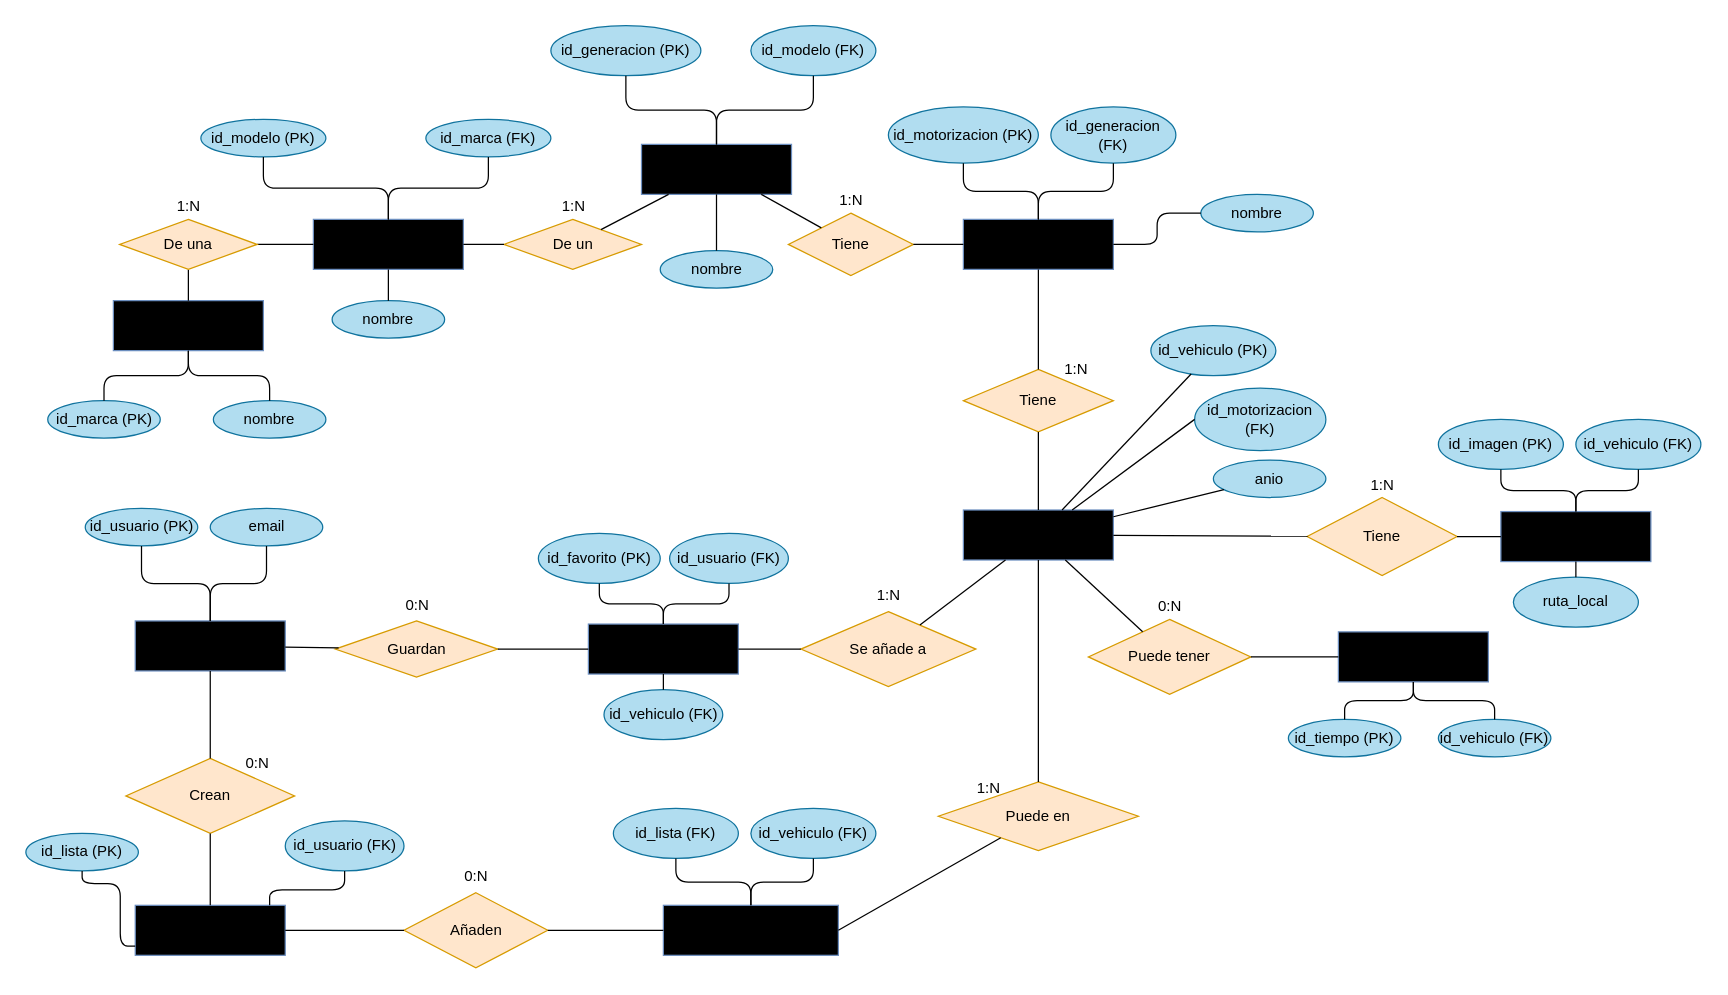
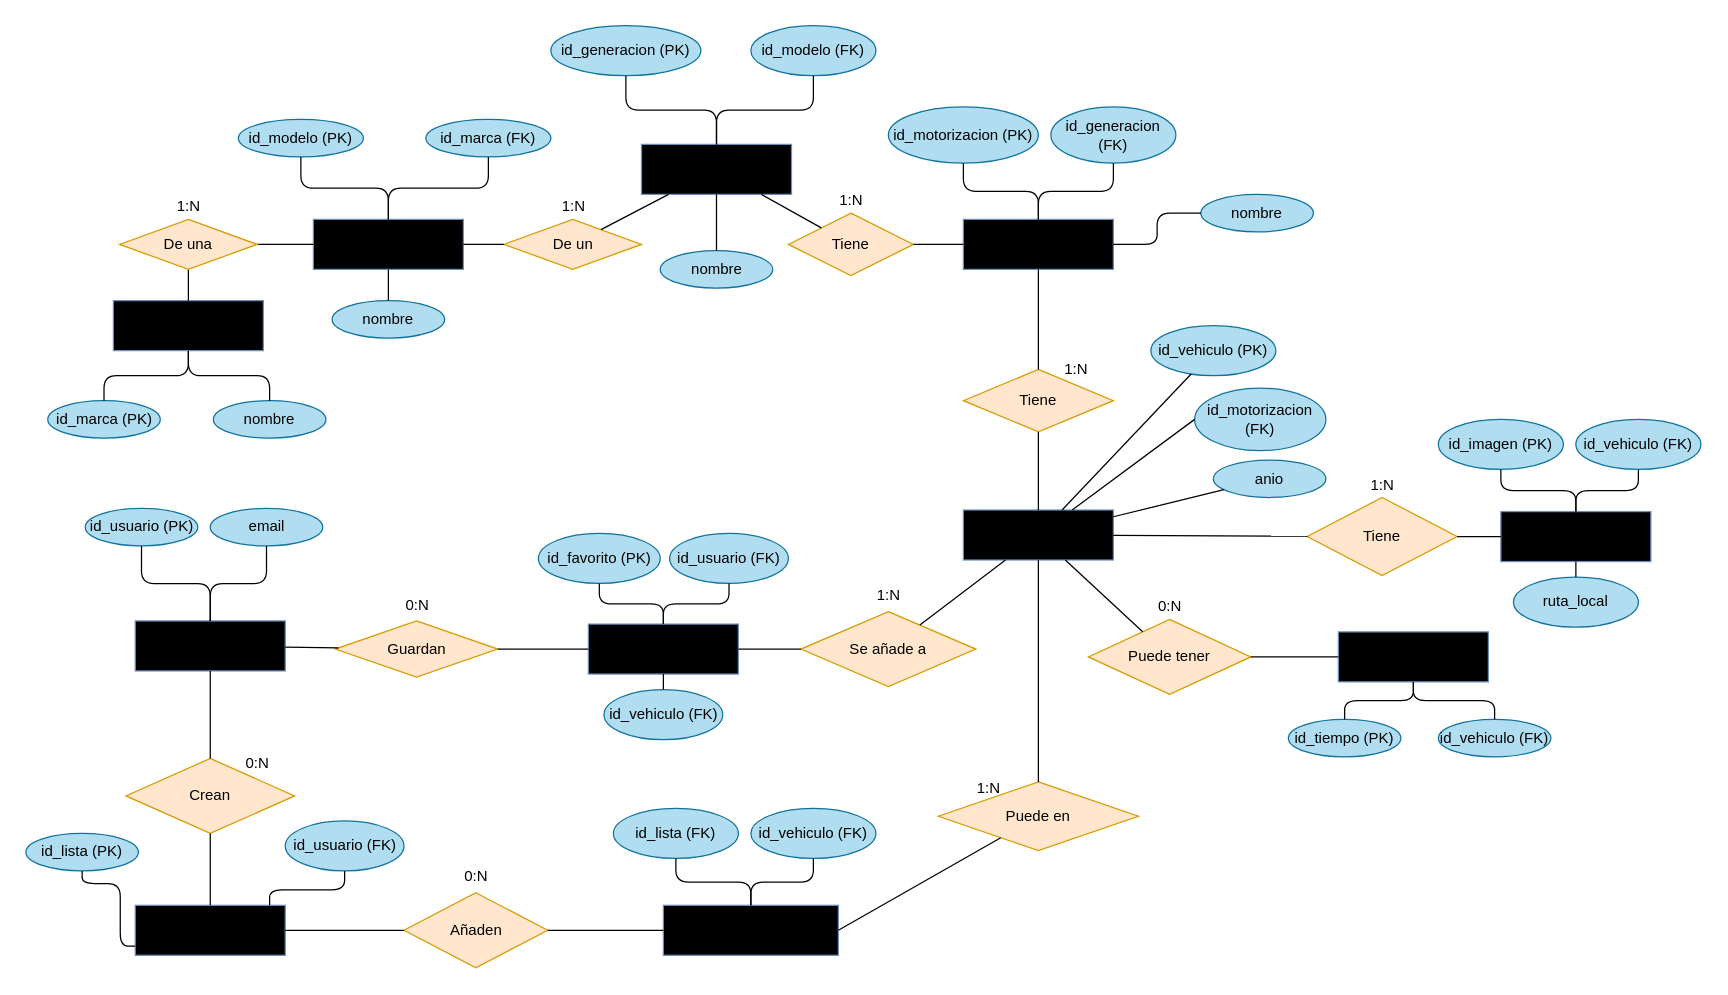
node "id_modelo (PK)": moved (263, 138) -> (301, 138)
